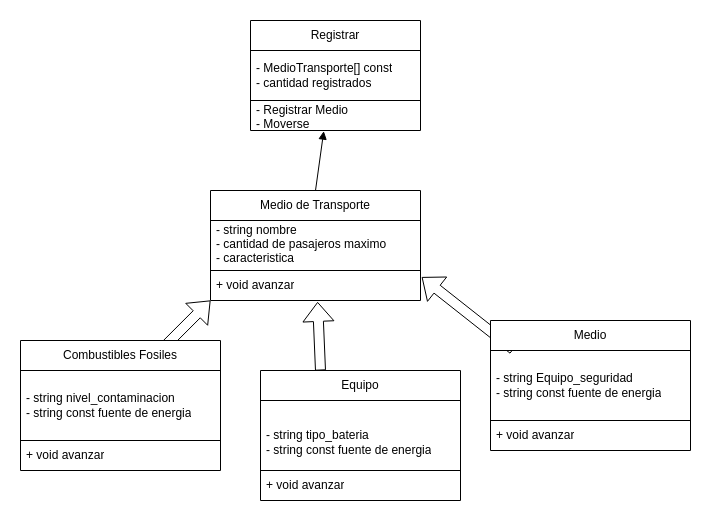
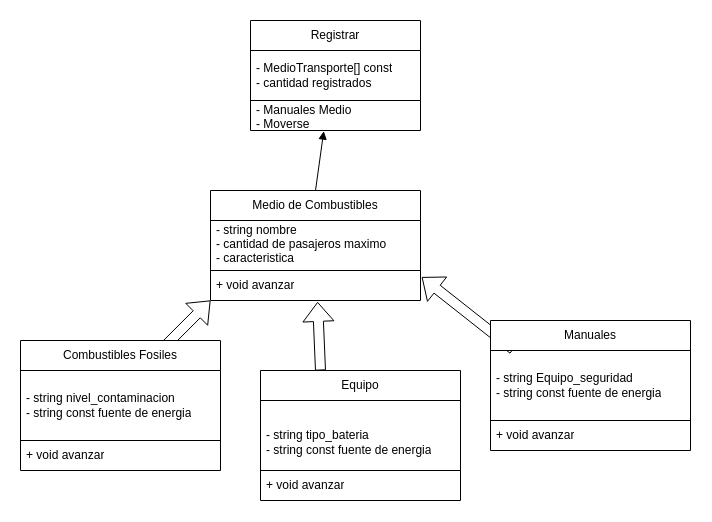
node "- Registrar Medio - Moverse": label "- Registrar Medio - Moverse" -> "- Manuales Medio - Moverse"
node "Medio de Transporte": label "Medio de Transporte" -> "Medio de Combustibles"
node "Medio": label "Medio" -> "Manuales"
